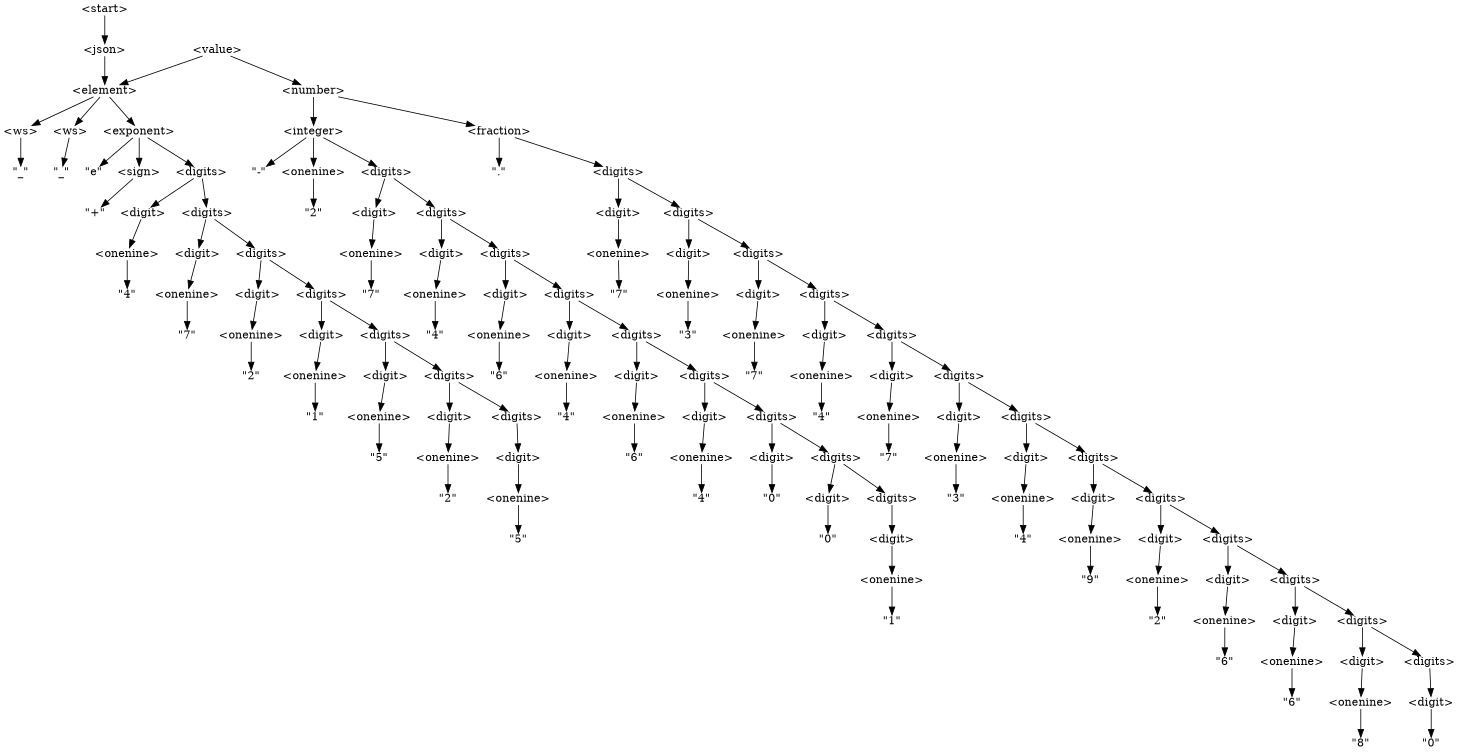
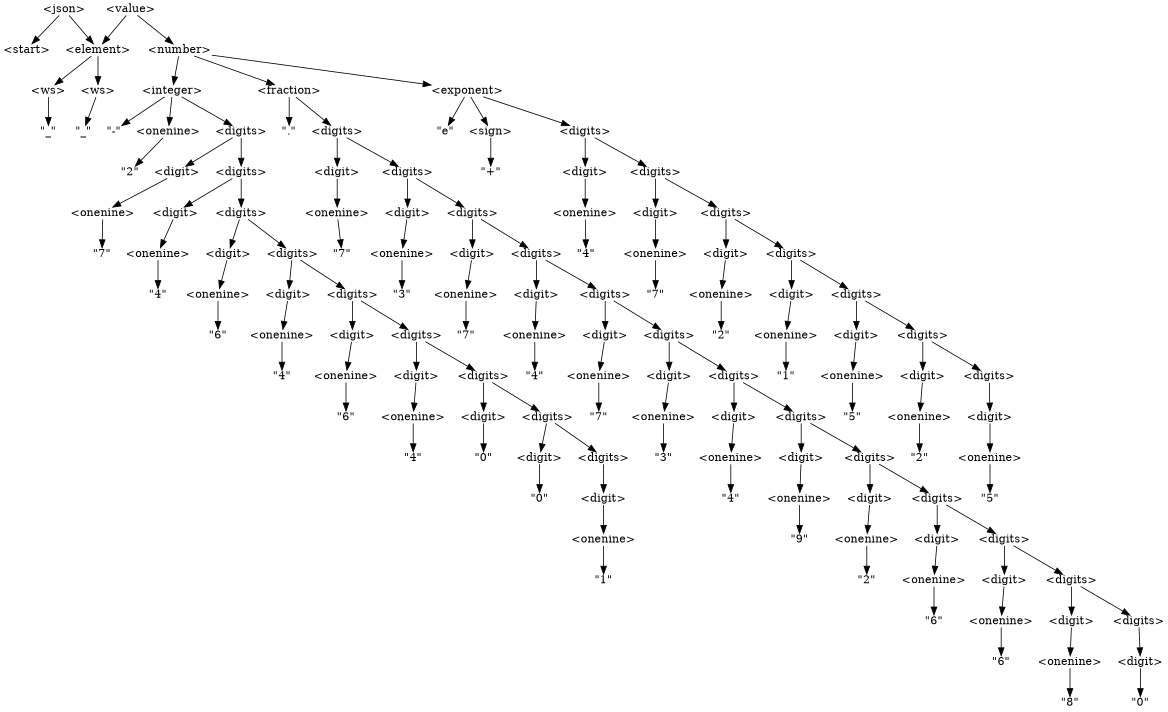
edge "<start>" -> "<json>": reversed
edge "<element>" -> "<exponent>": now "<number>" -> "<exponent>"
